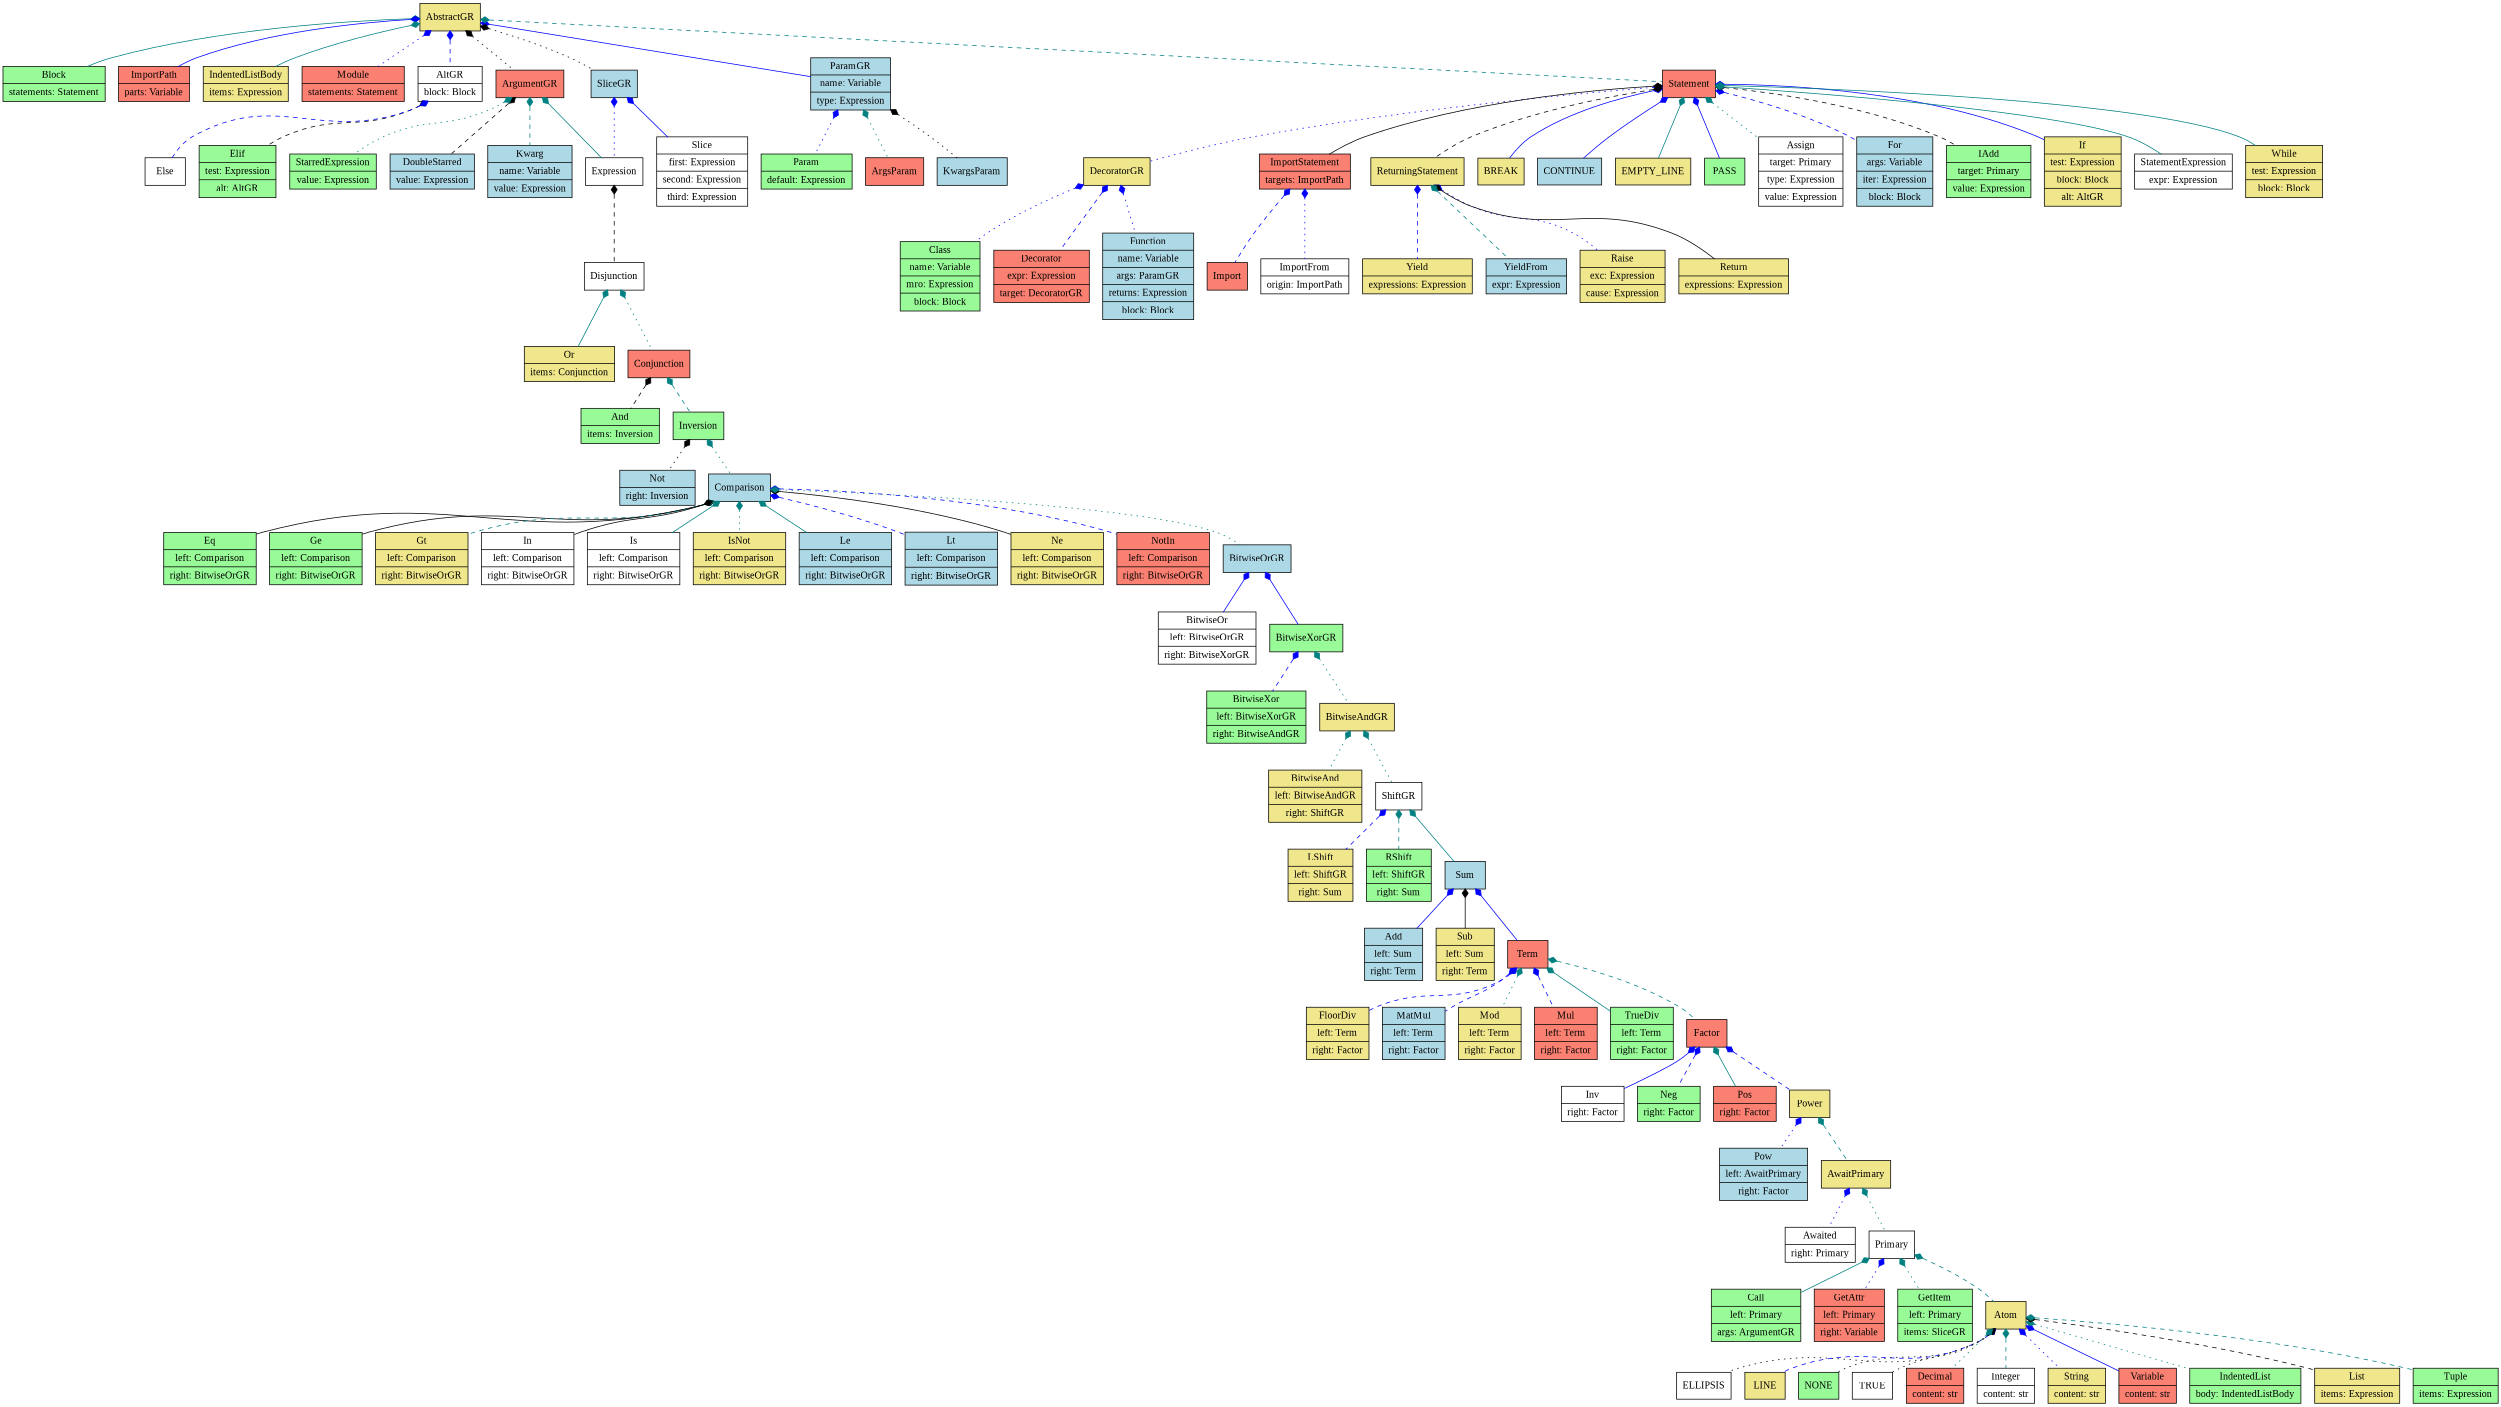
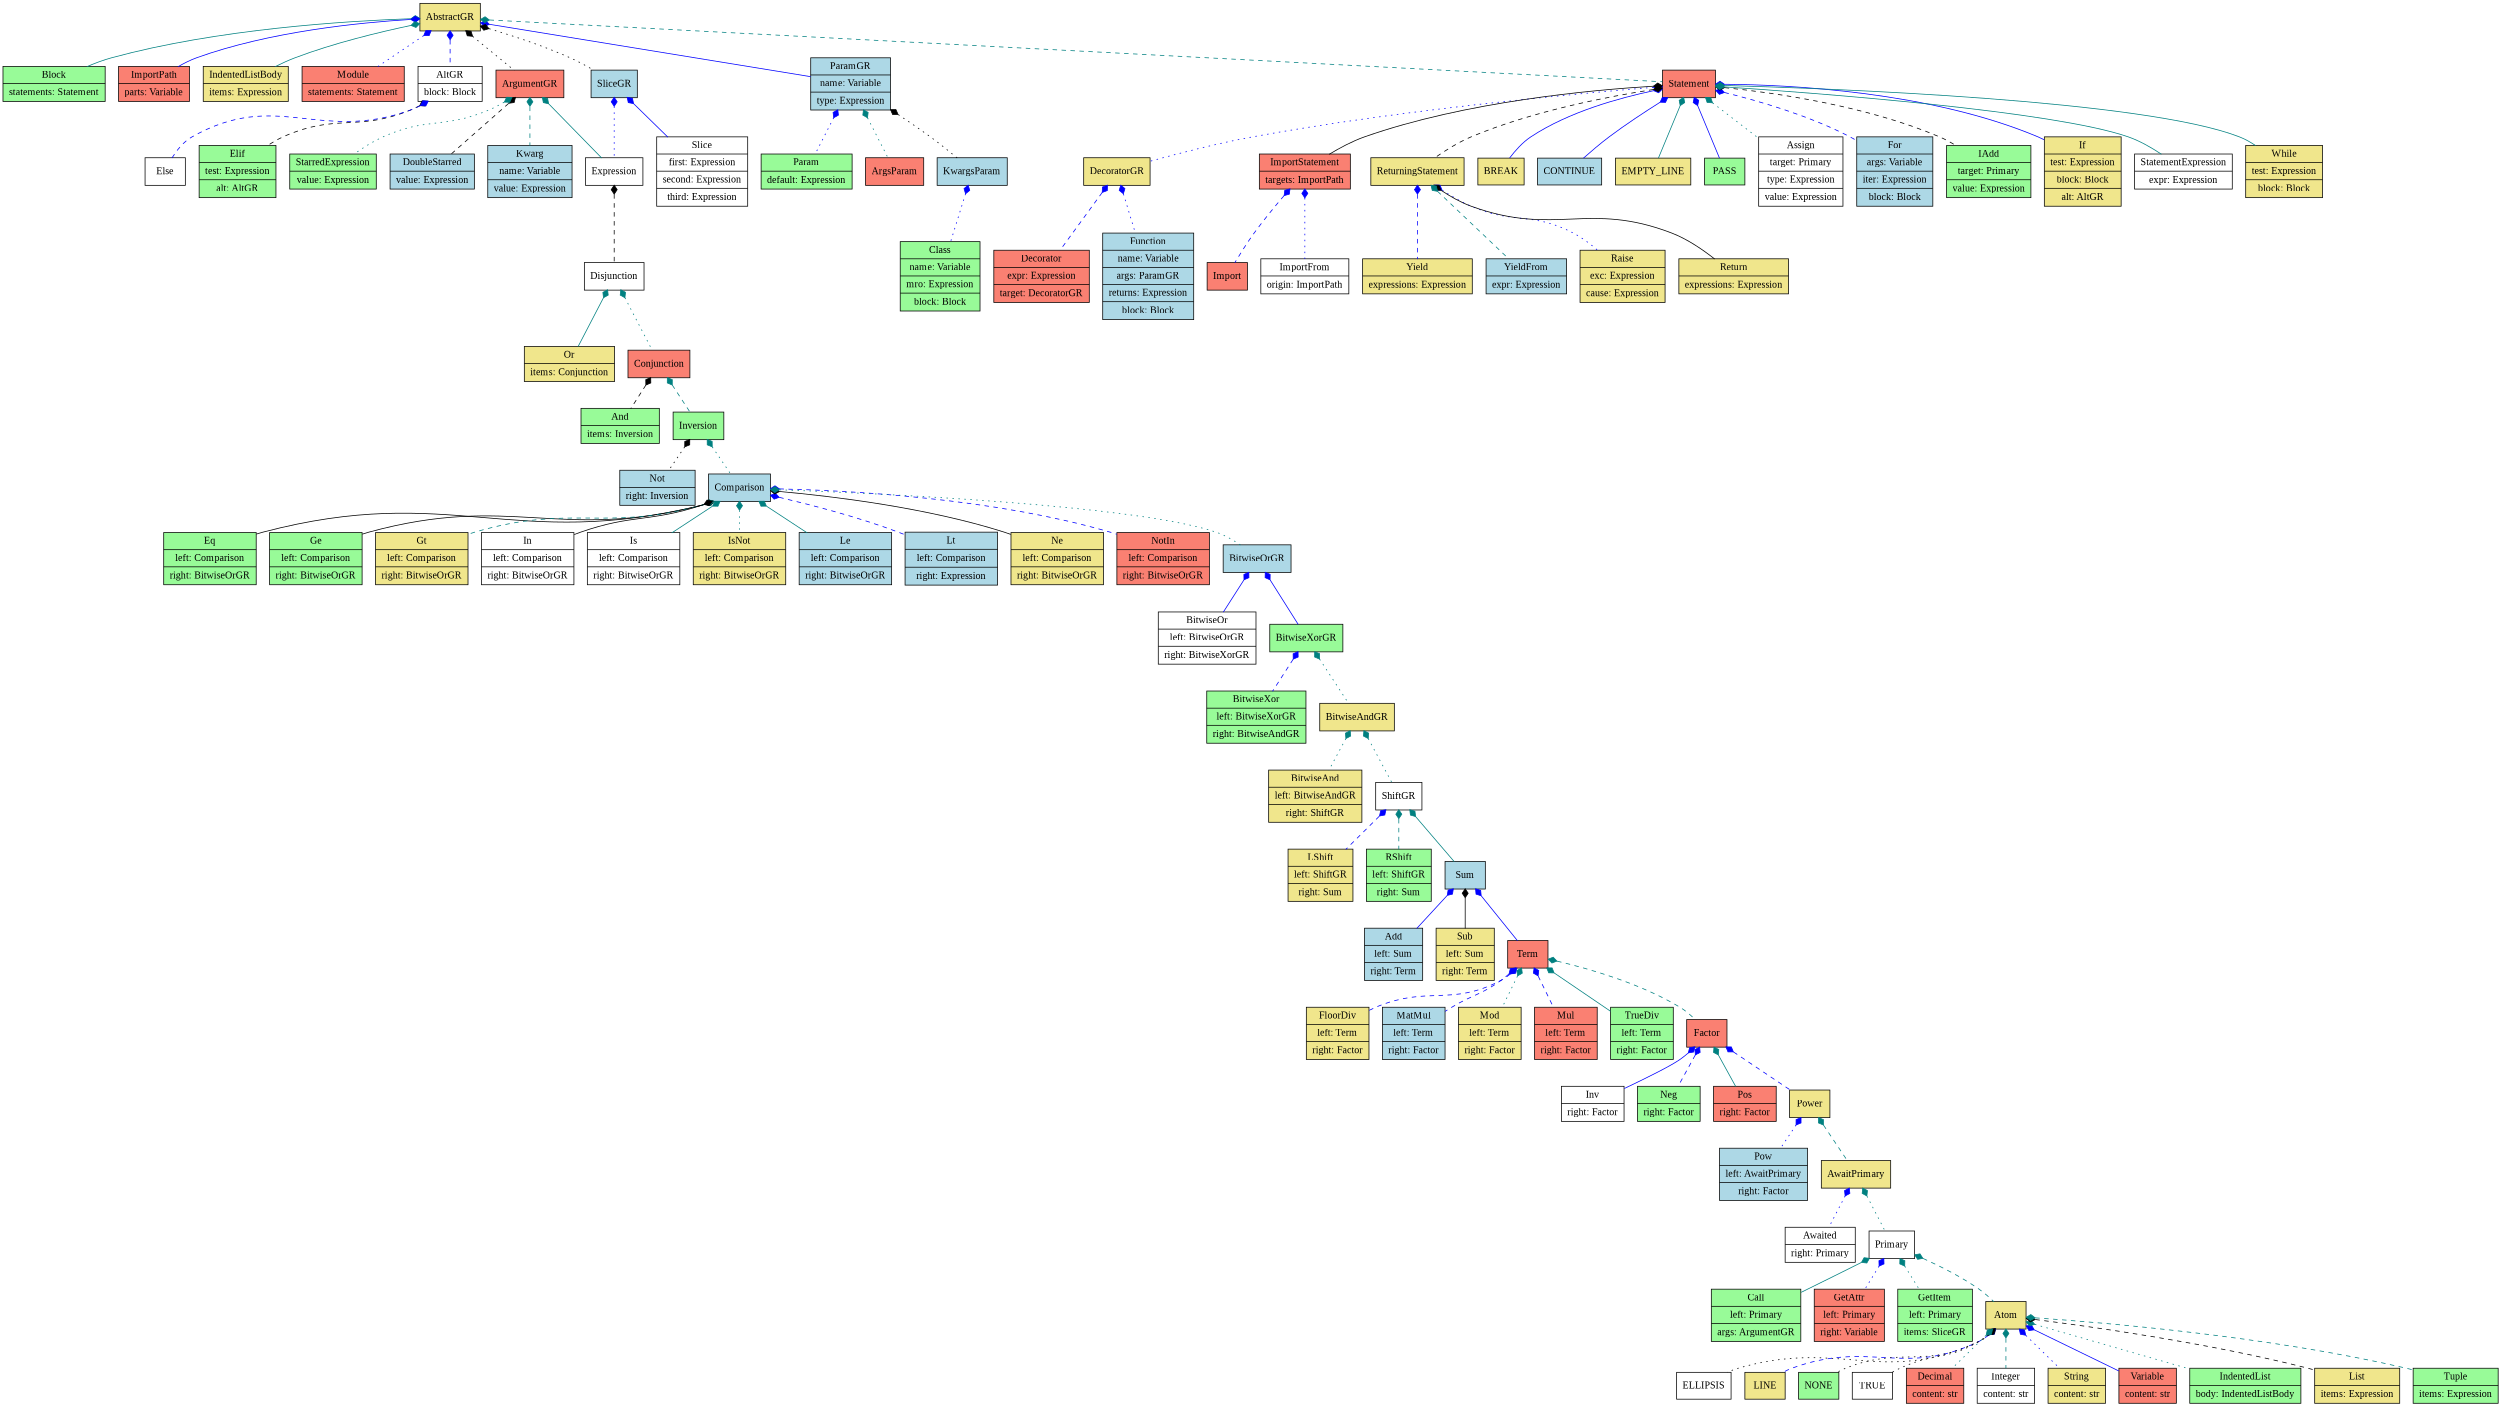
edge "Class" -> "DecoratorGR": now "Class" -> "KwargsParam"
node "Lt": text "right: BitwiseOrGR" -> "right: Expression"
